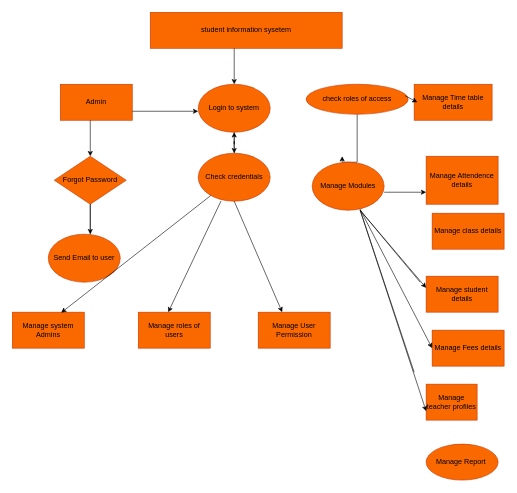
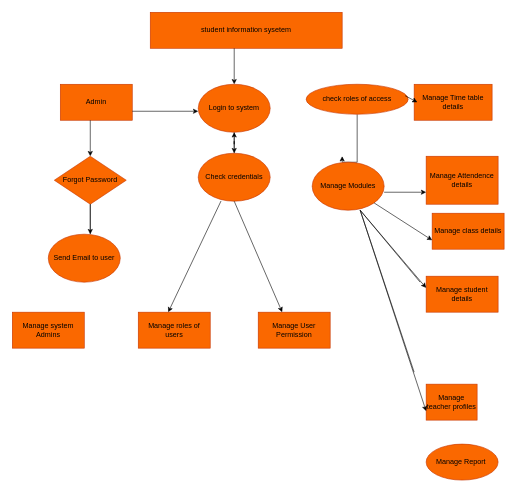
edge "Manage Modules" -> "Manage class details": added
edge "Check credentials" -> "Manage system Admins": removed
edge "Manage Modules" -> "Manage Fees details": removed
node "Manage Fees details": removed
